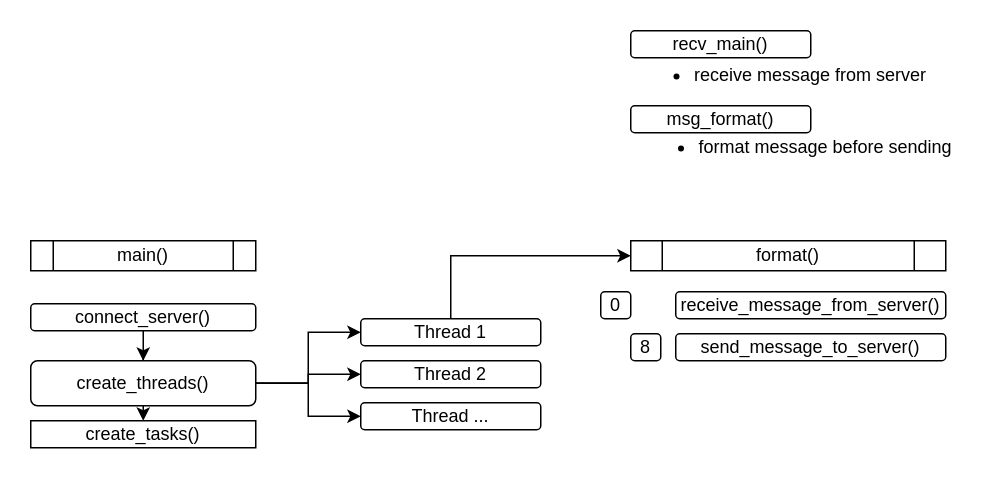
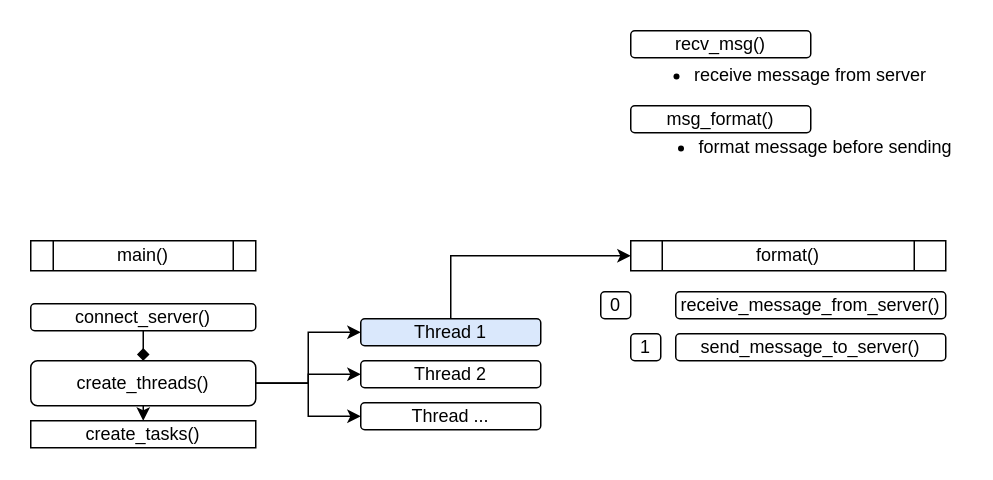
node "recv_main()": label "recv_main()" -> "recv_msg()"
node "Thread 1": fillcolor #ffffff -> #dae8fc
node "8": label "8" -> "1"
edge "connect_server()" -> "create_threads()": arrowhead classic -> diamond
